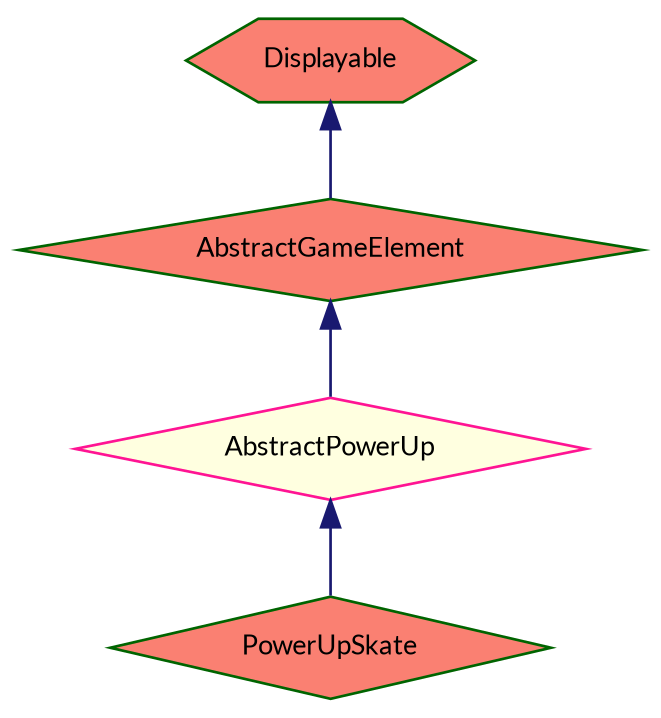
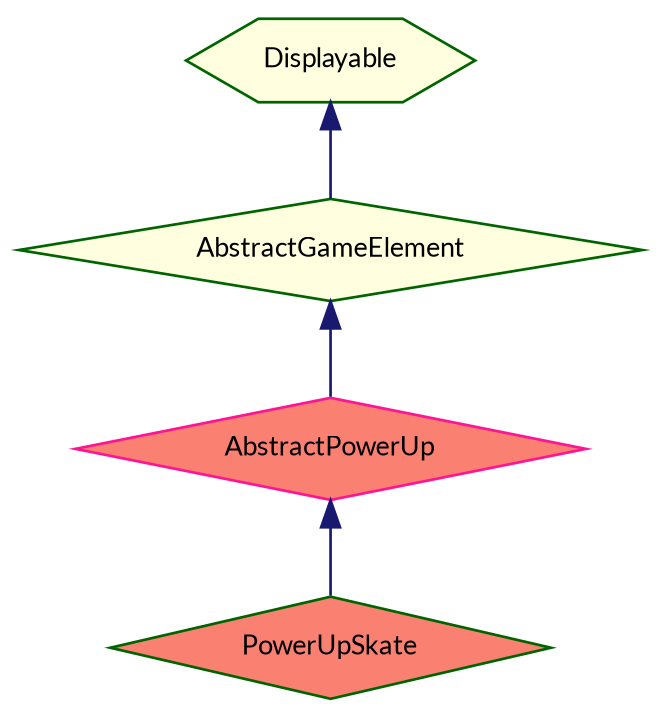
node "Displayable": fillcolor salmon -> lightyellow
node "AbstractGameElement": fillcolor salmon -> lightyellow
node "AbstractPowerUp": fillcolor lightyellow -> salmon
